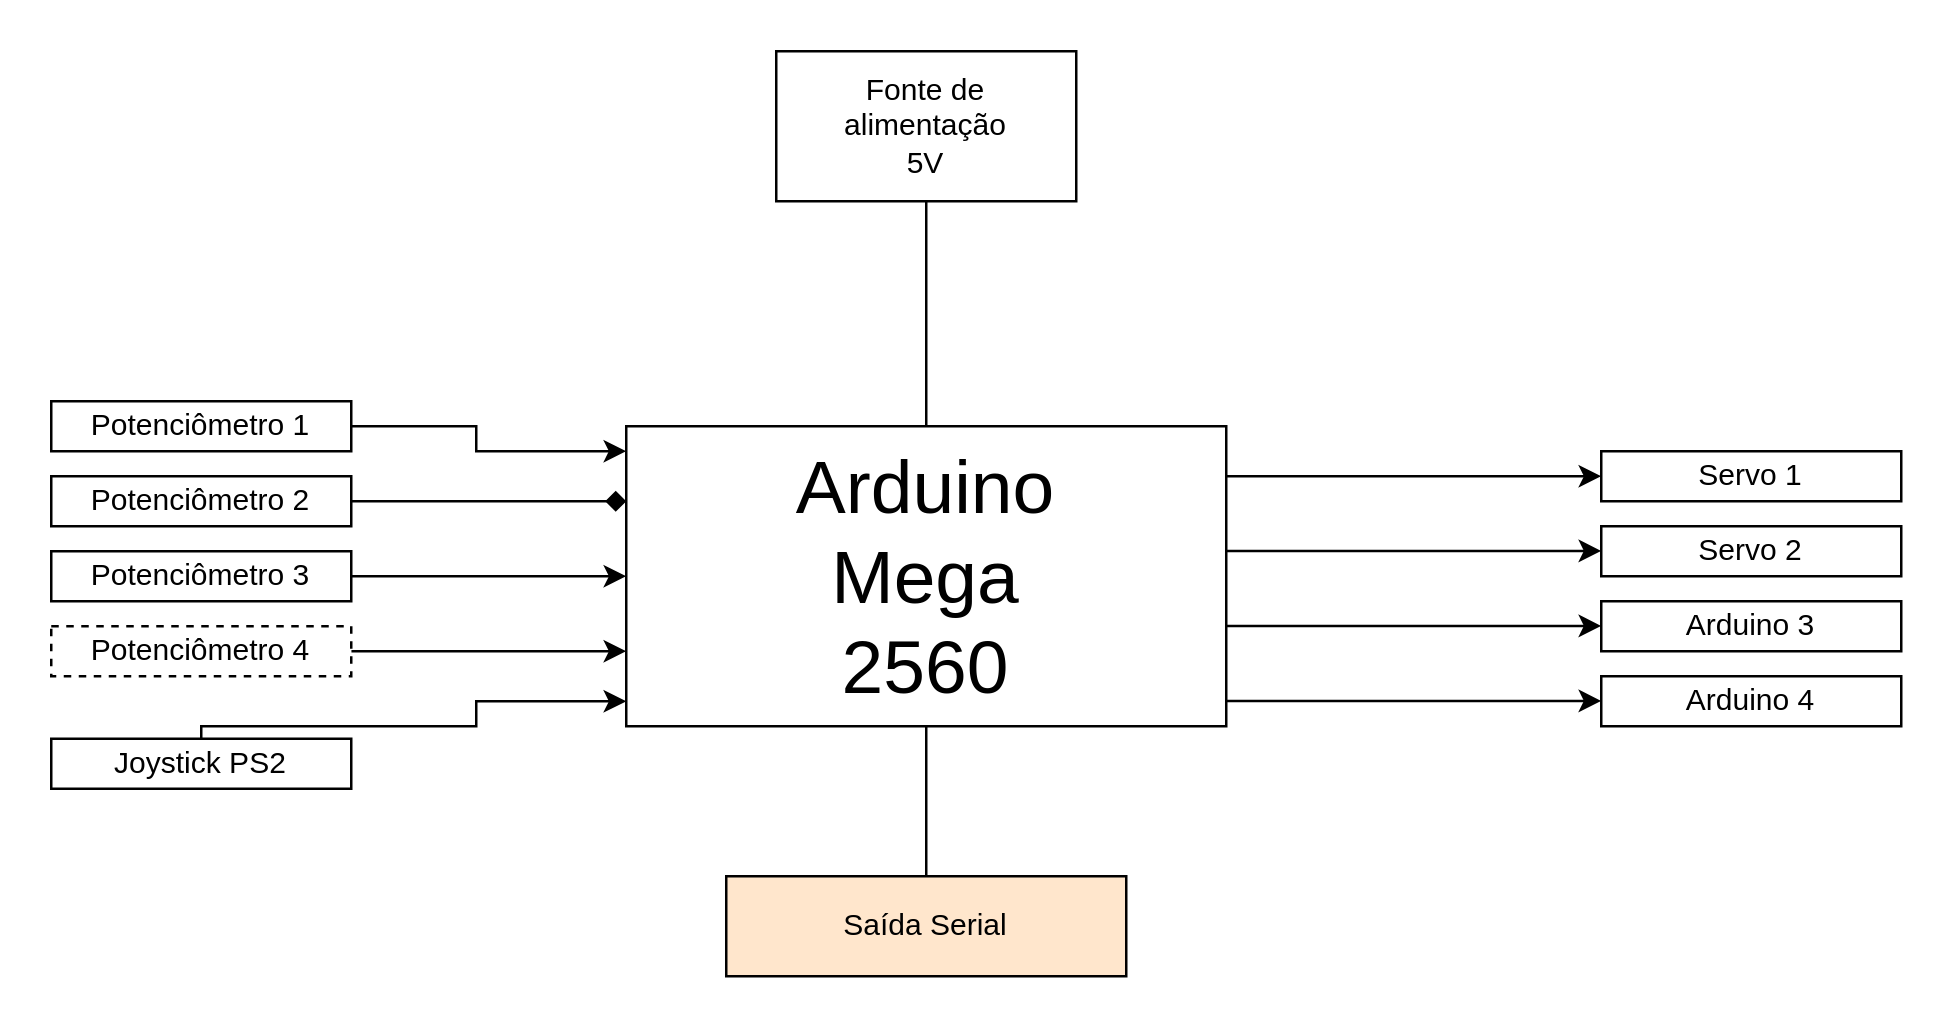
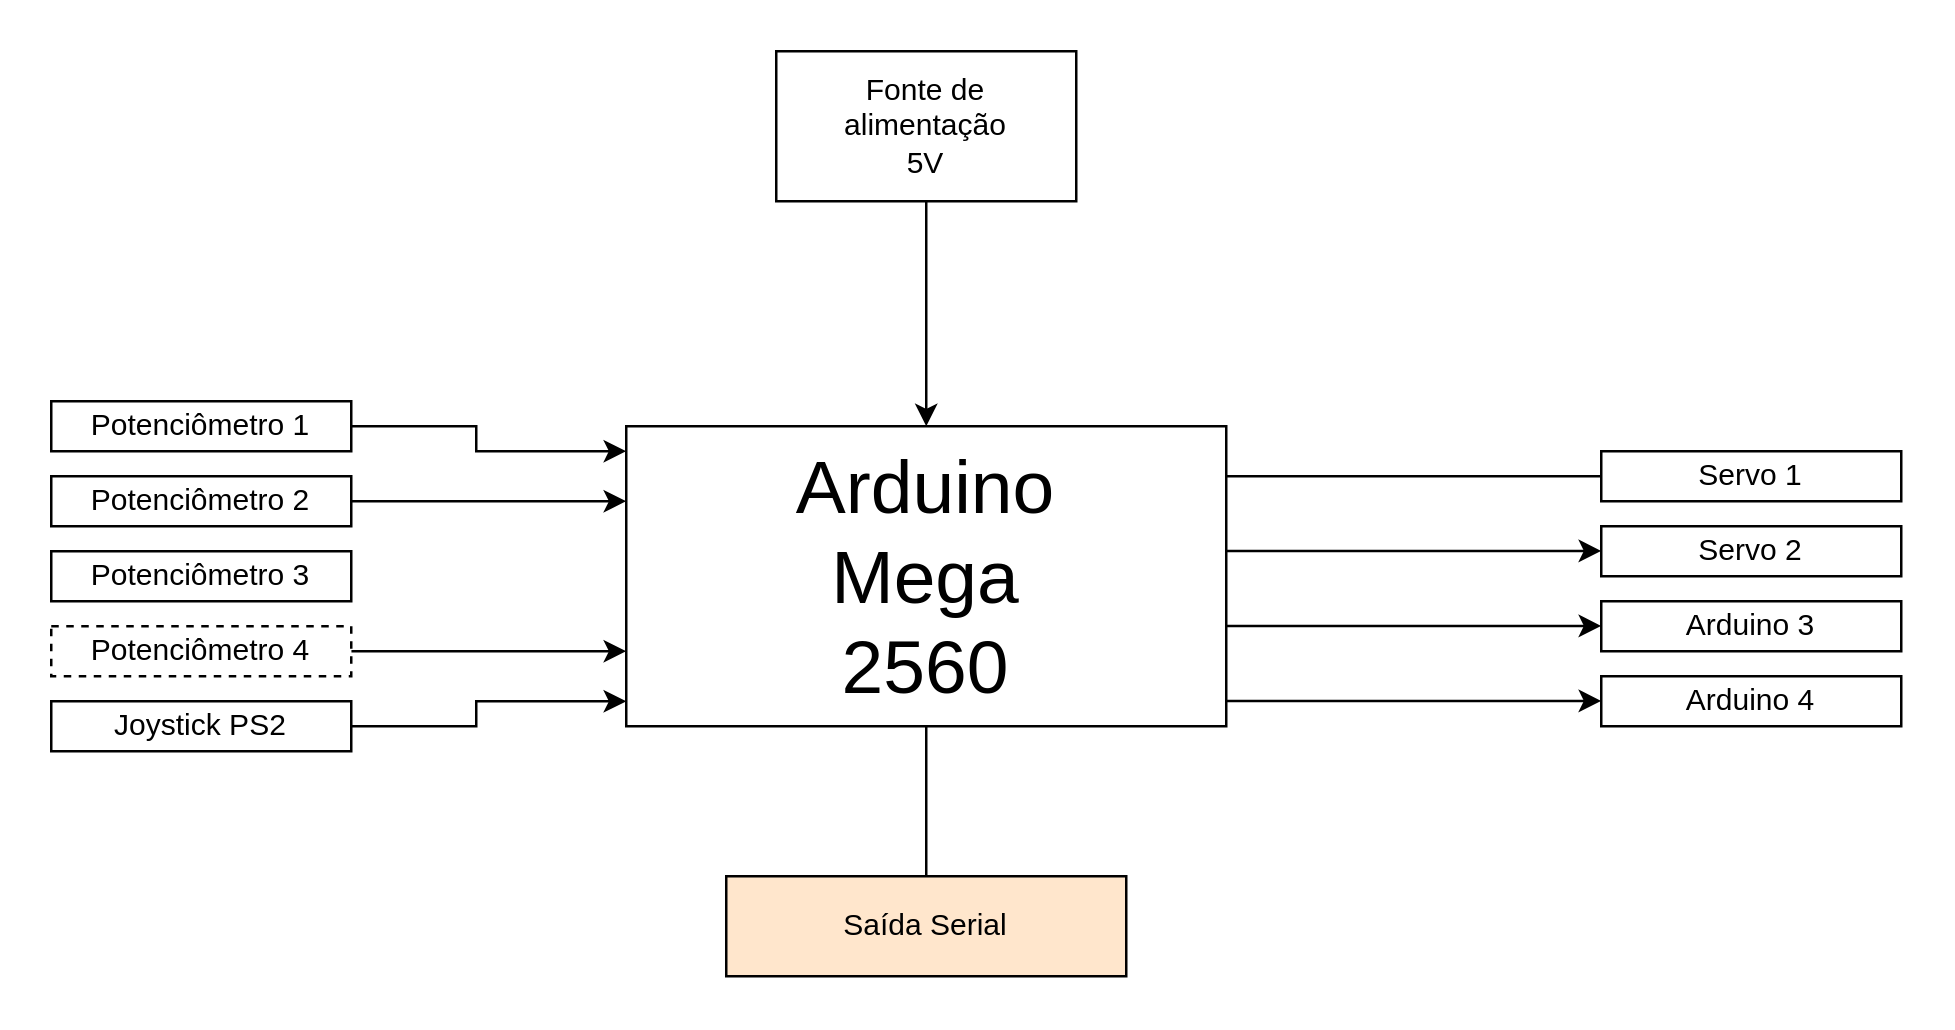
edge "Fonte de alimentação 5V" -- "Arduino Mega 2560": arrowhead none -> classic
edge "Arduino Mega 2560" -> "Servo 1": arrowhead classic -> none
edge "Potenciômetro 2" -> "Arduino Mega 2560": arrowhead diamond -> classic
edge "Potenciômetro 3" -> "Arduino Mega 2560": removed
node "Joystick PS2": moved (201, 764) -> (201, 726)
